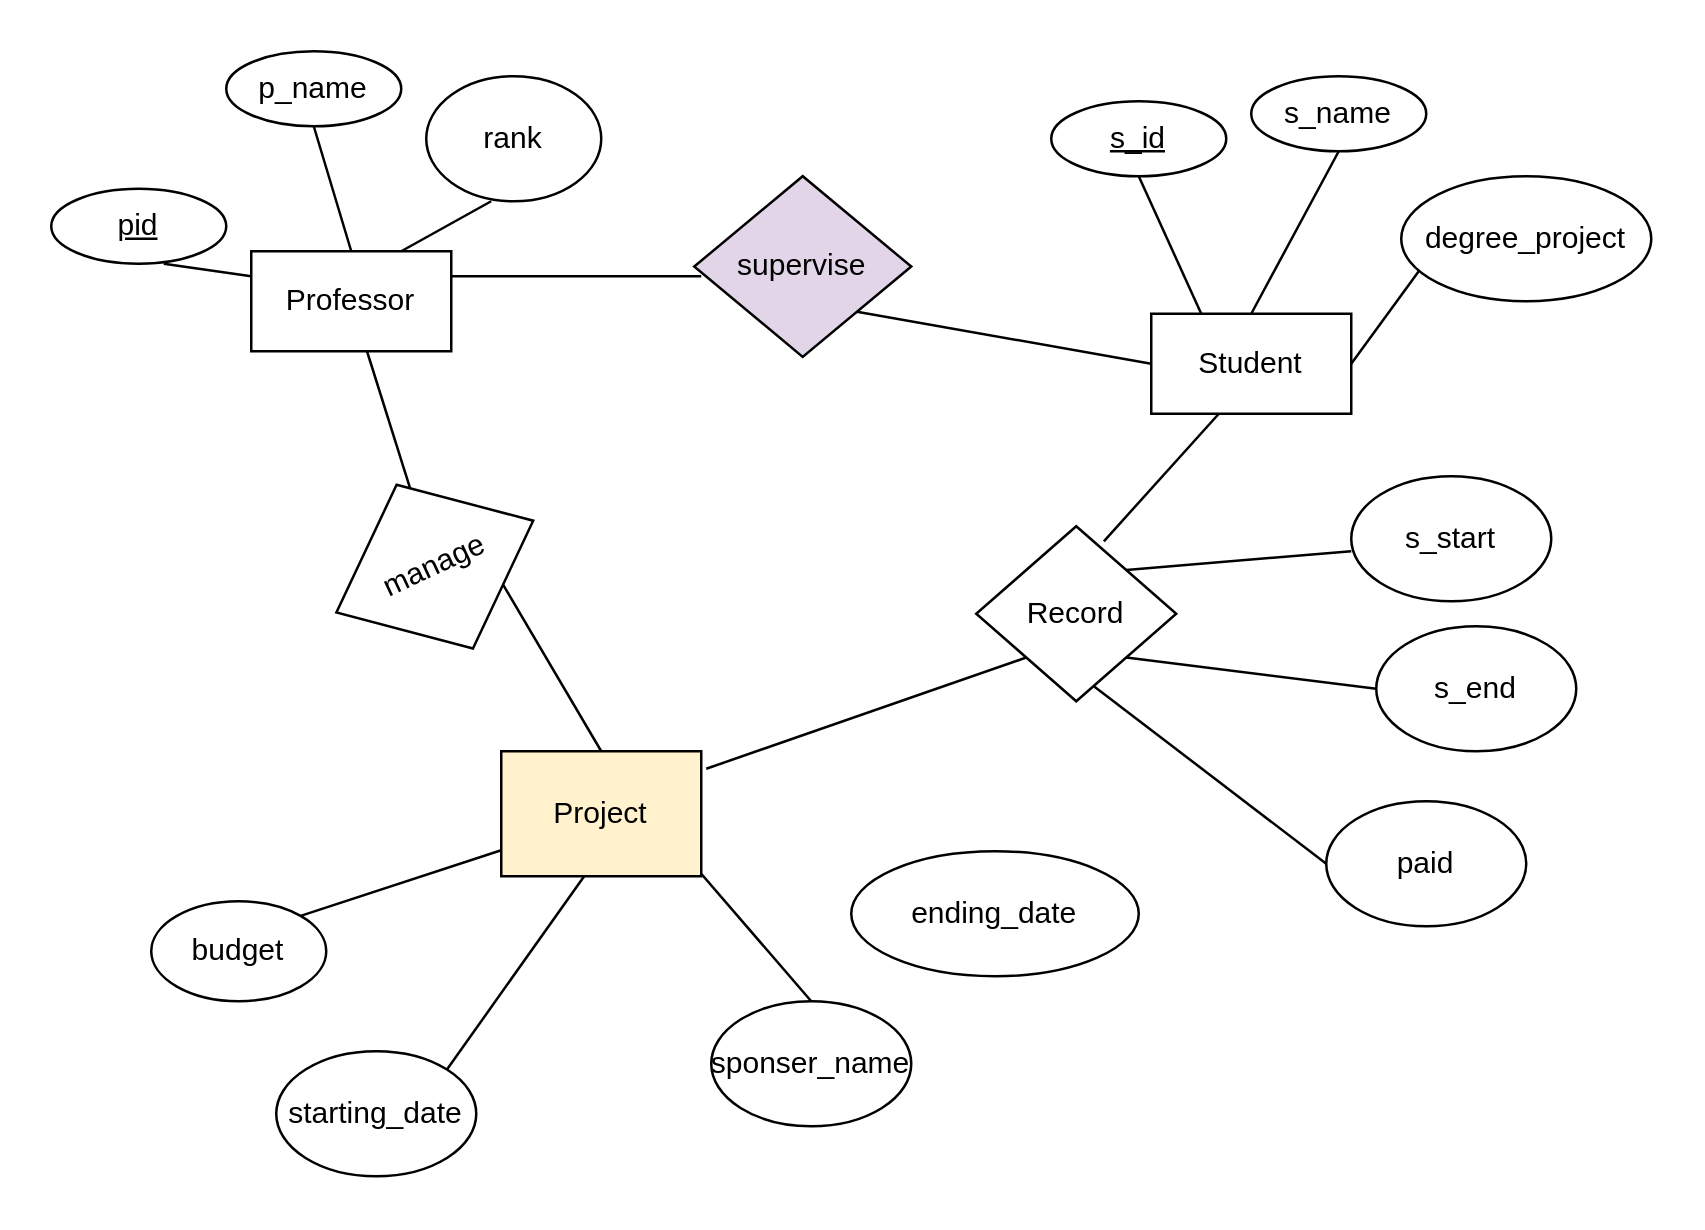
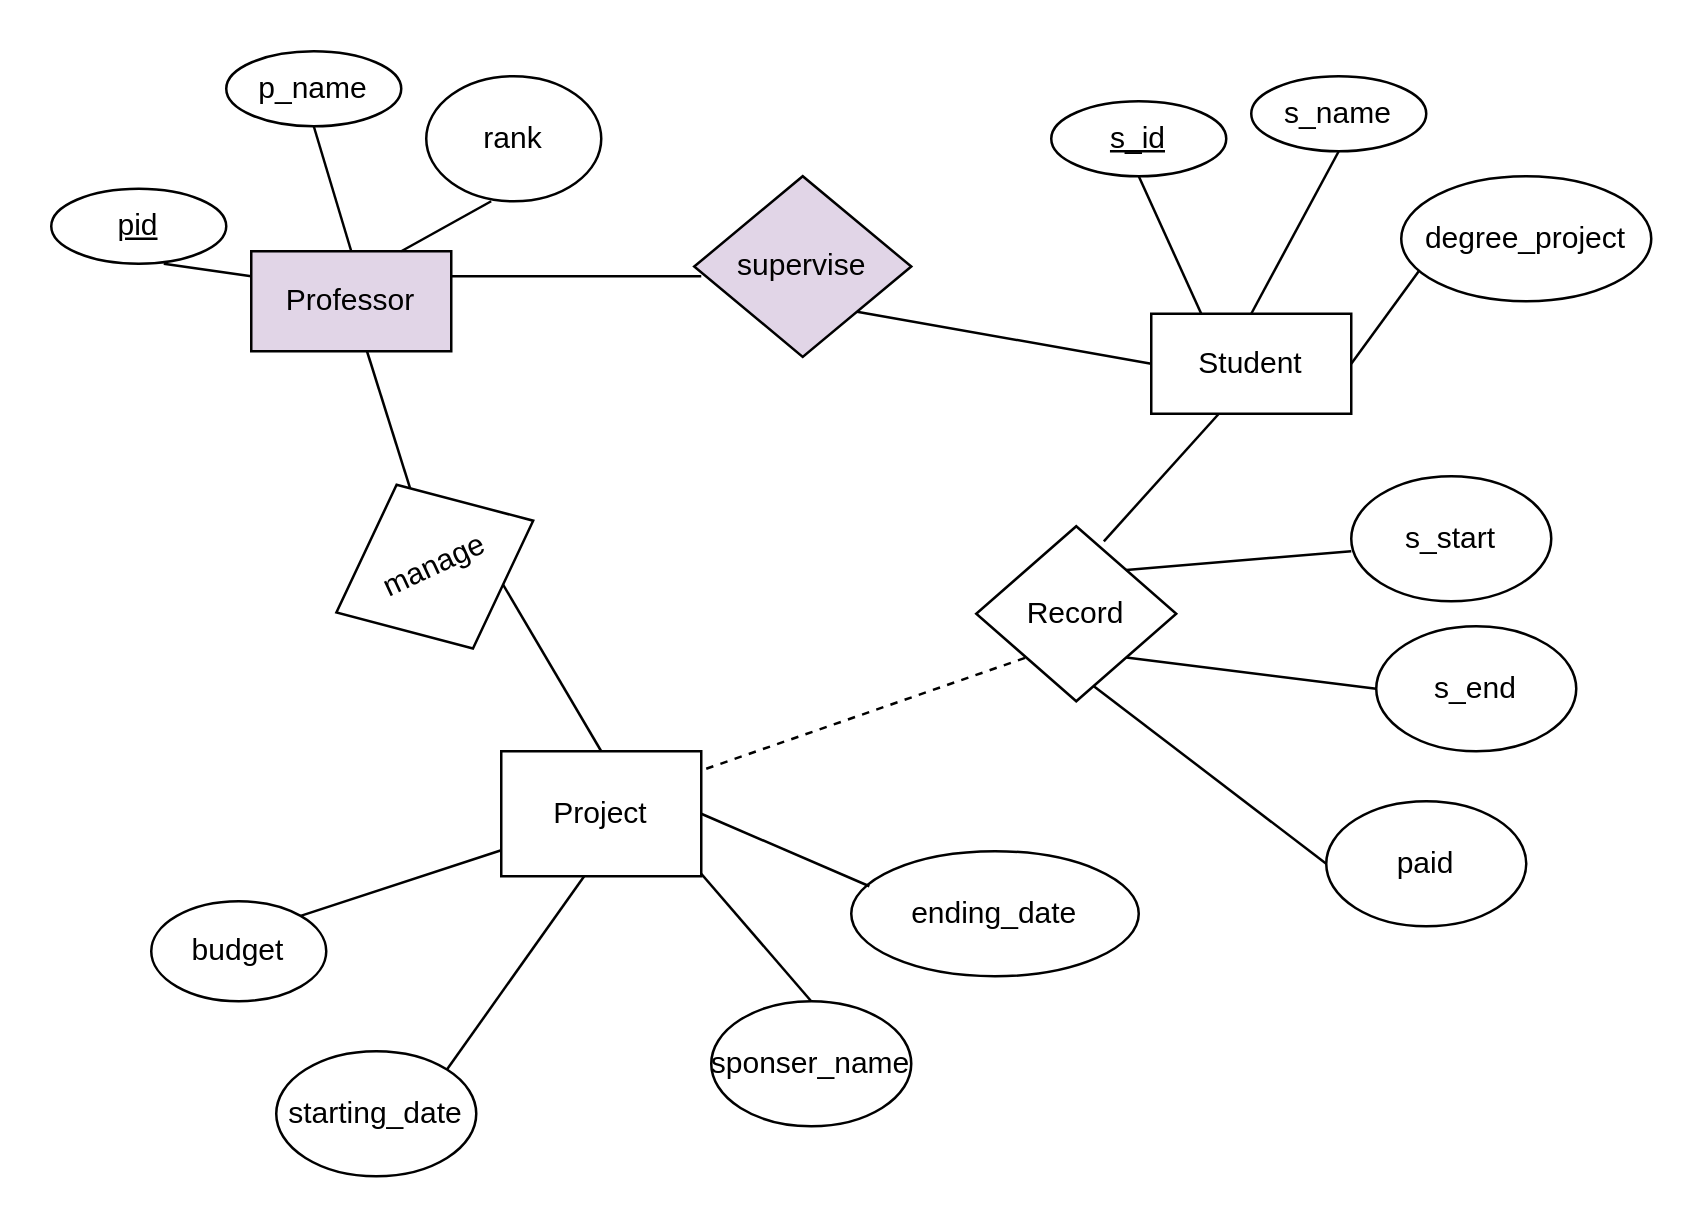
node "Professor": fillcolor #ffffff -> #e1d5e7
edge "Record" -- "Project": style solid -> dashed
node "Project": fillcolor #fff2cc -> #ffffff
edge "Project" -- "ending_date": added
